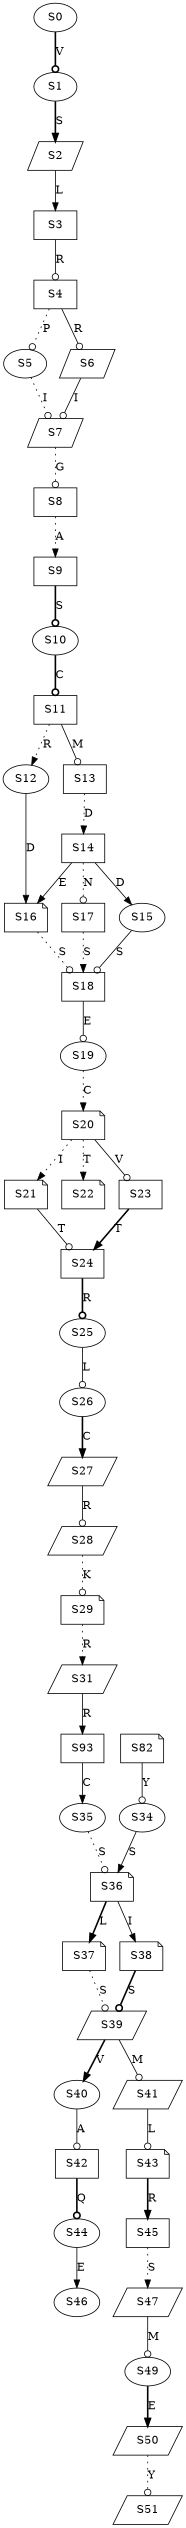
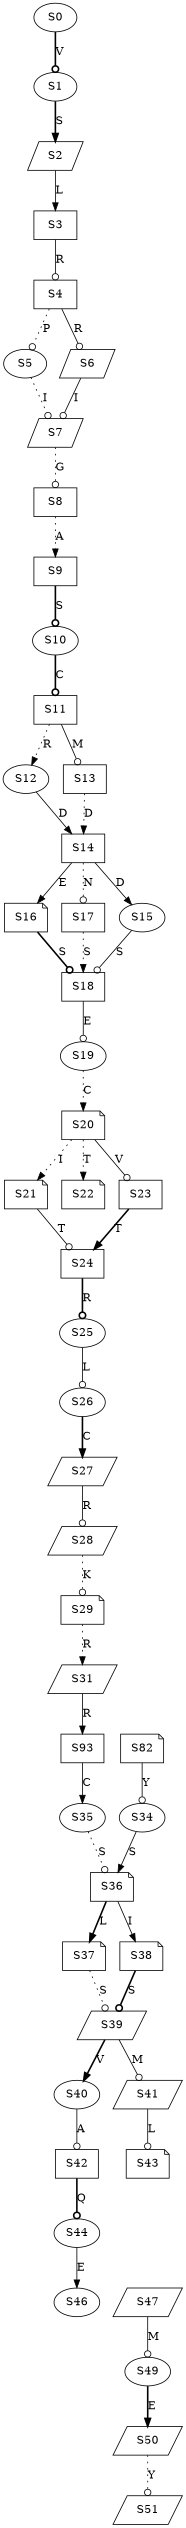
edge "S12" -> "S16": now "S12" -> "S14"
edge "S16" -> "S18": style dotted -> bold
node "S45": removed
